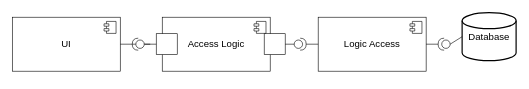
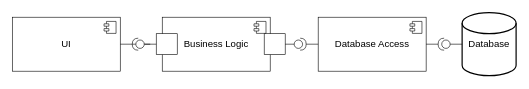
node "Database": size 54x48 -> 54x63
node "Access Logic": label "Access Logic" -> "Business Logic"
node "Logic Access": label "Logic Access" -> "Database Access"
